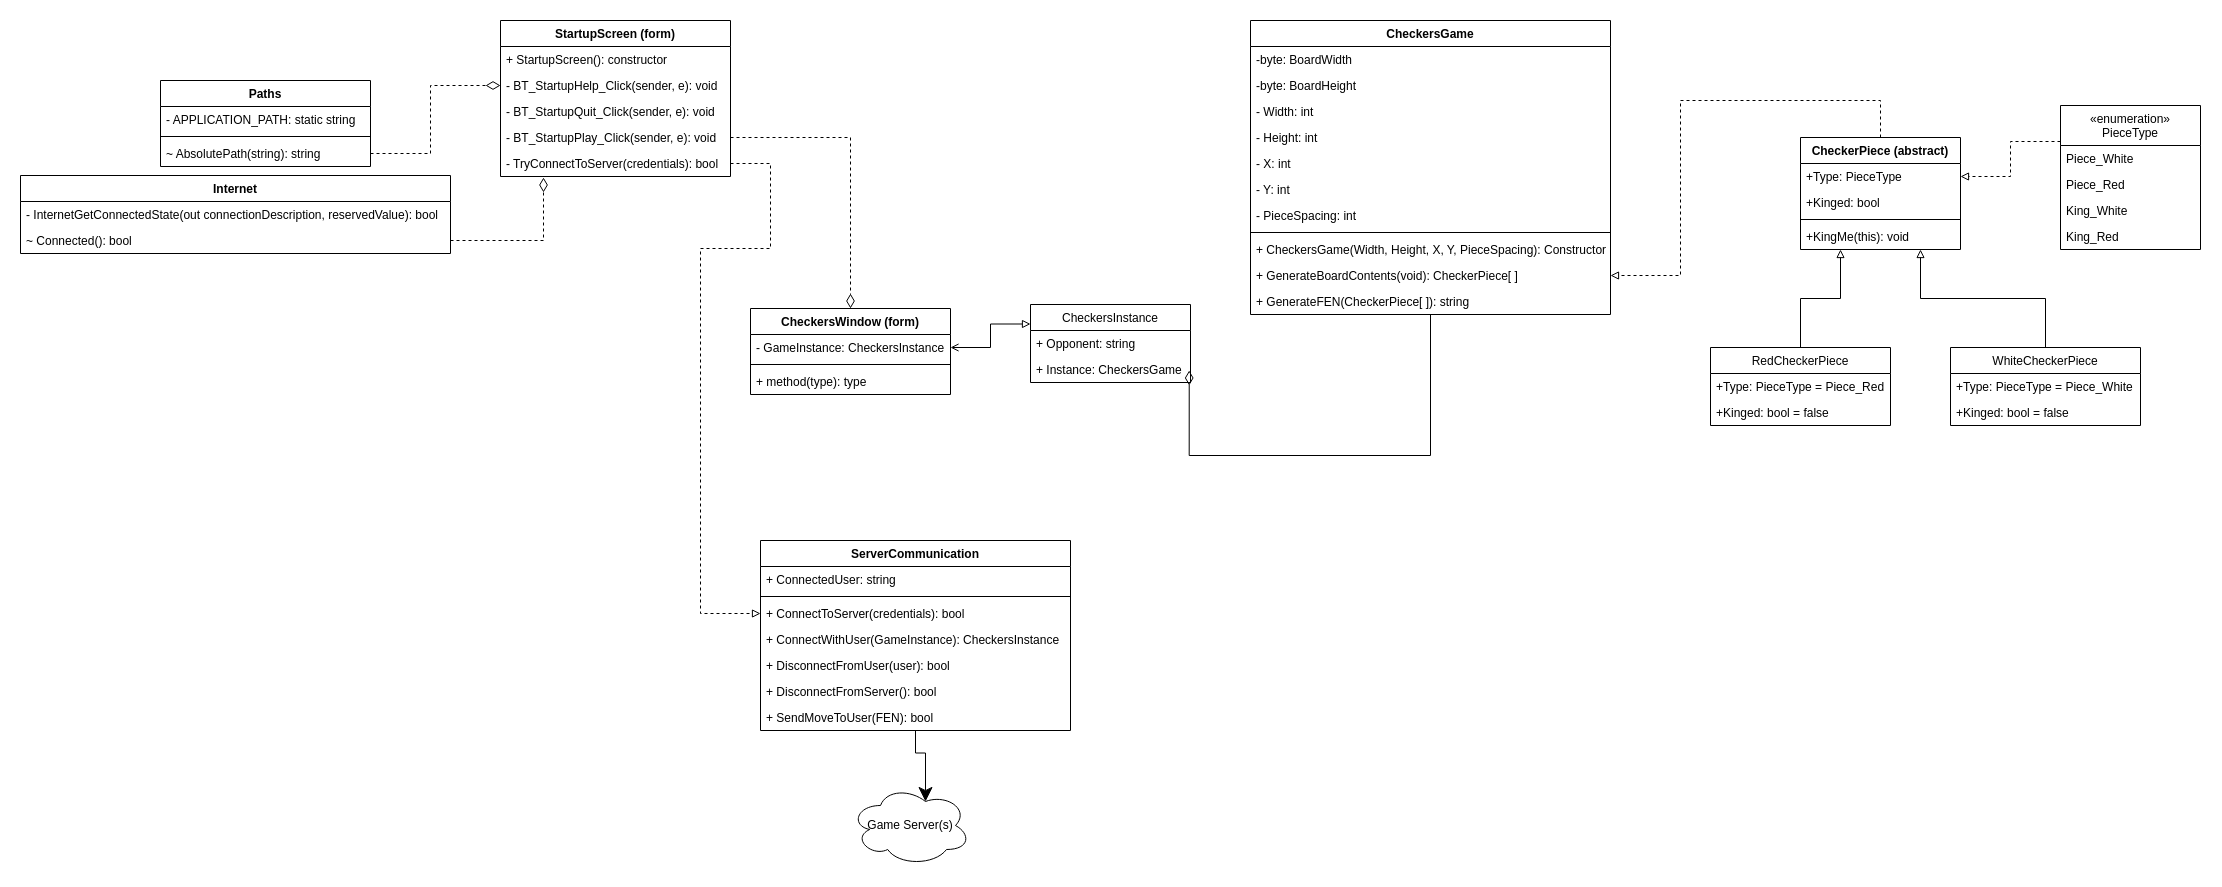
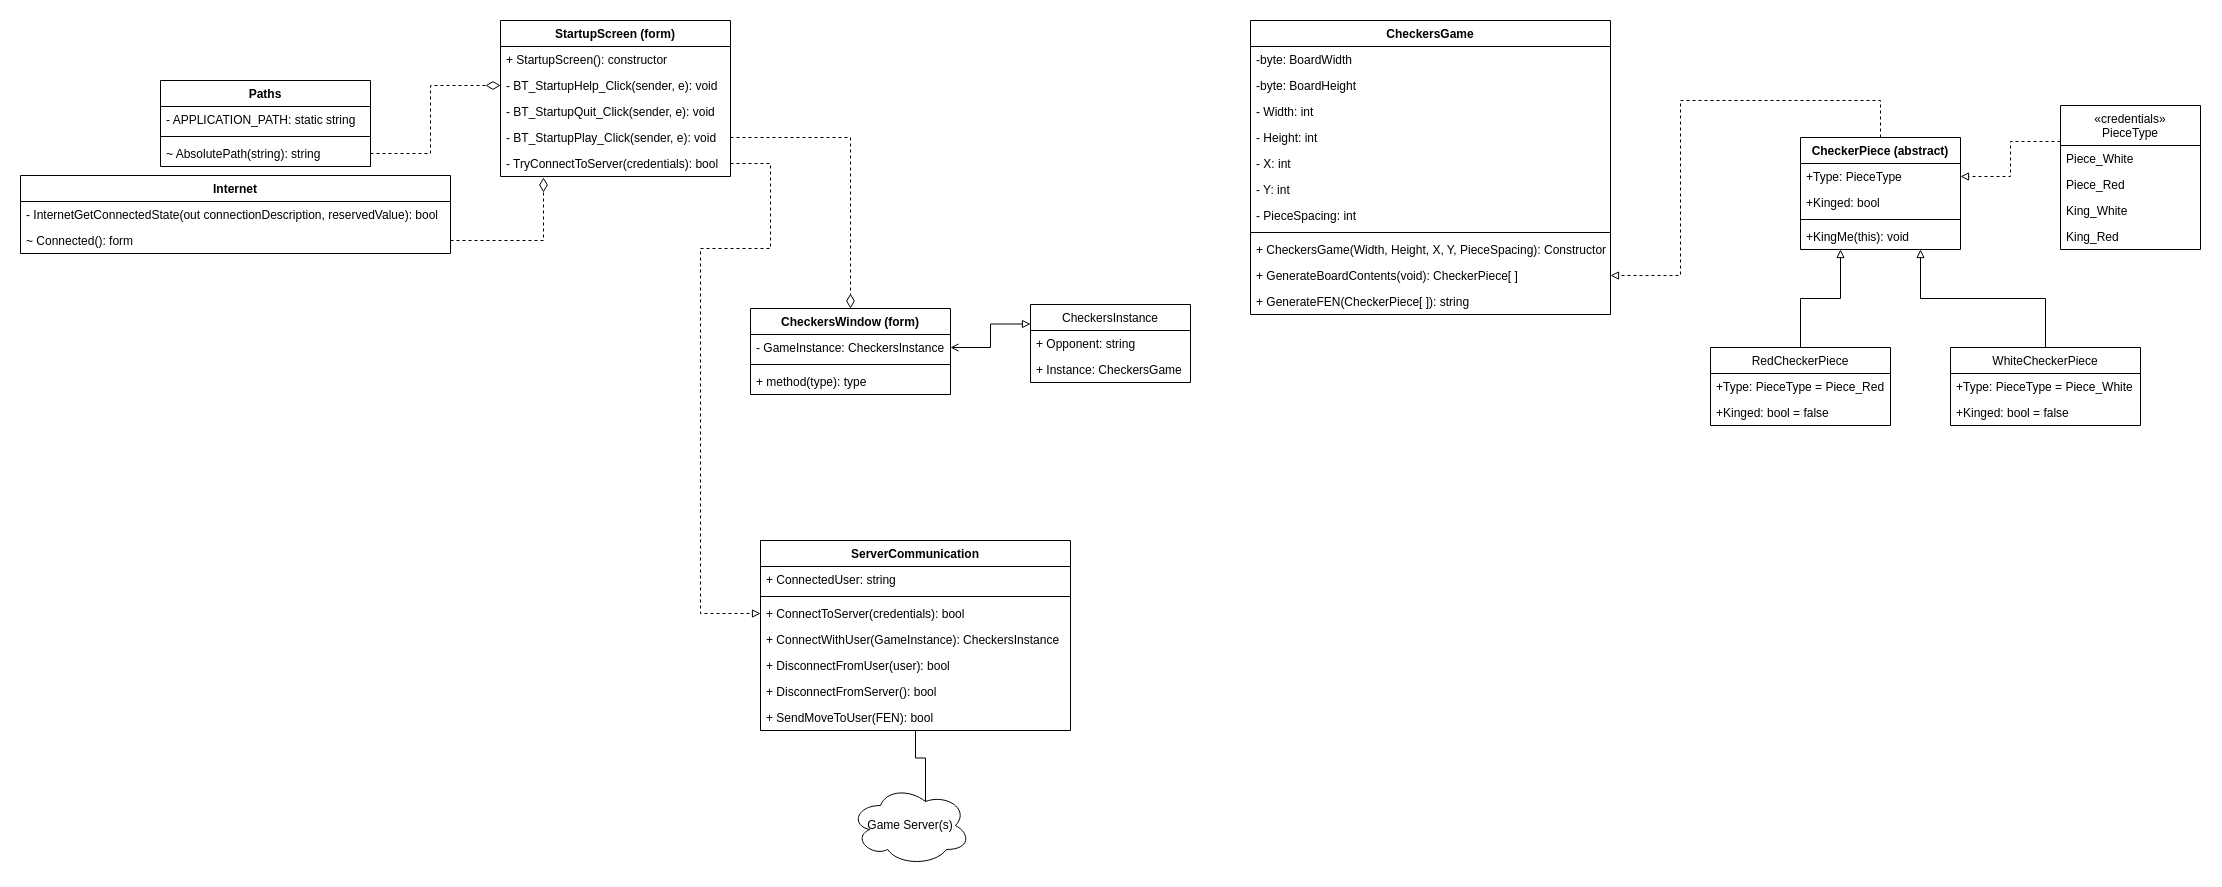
node "«enumeration» PieceType": label "«enumeration» PieceType" -> "«credentials» PieceType"
node "~ Connected(): bool": label "~ Connected(): bool" -> "~ Connected(): form"
edge "CheckersGame" -> "+ Instance: CheckersGame": removed
edge "ServerCommunication" -> "Game Server(s)": arrowhead classic -> none
